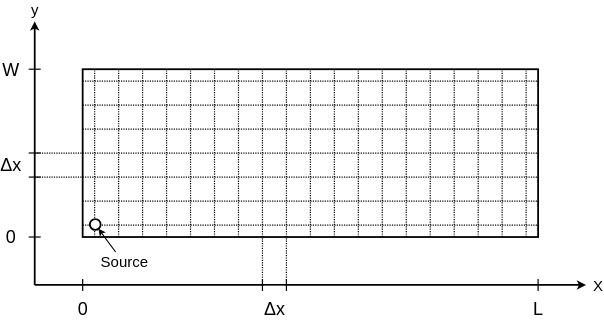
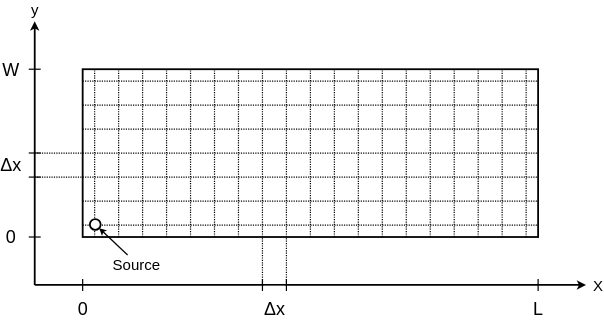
node "Source": moved (125, 261) -> (137, 264)
